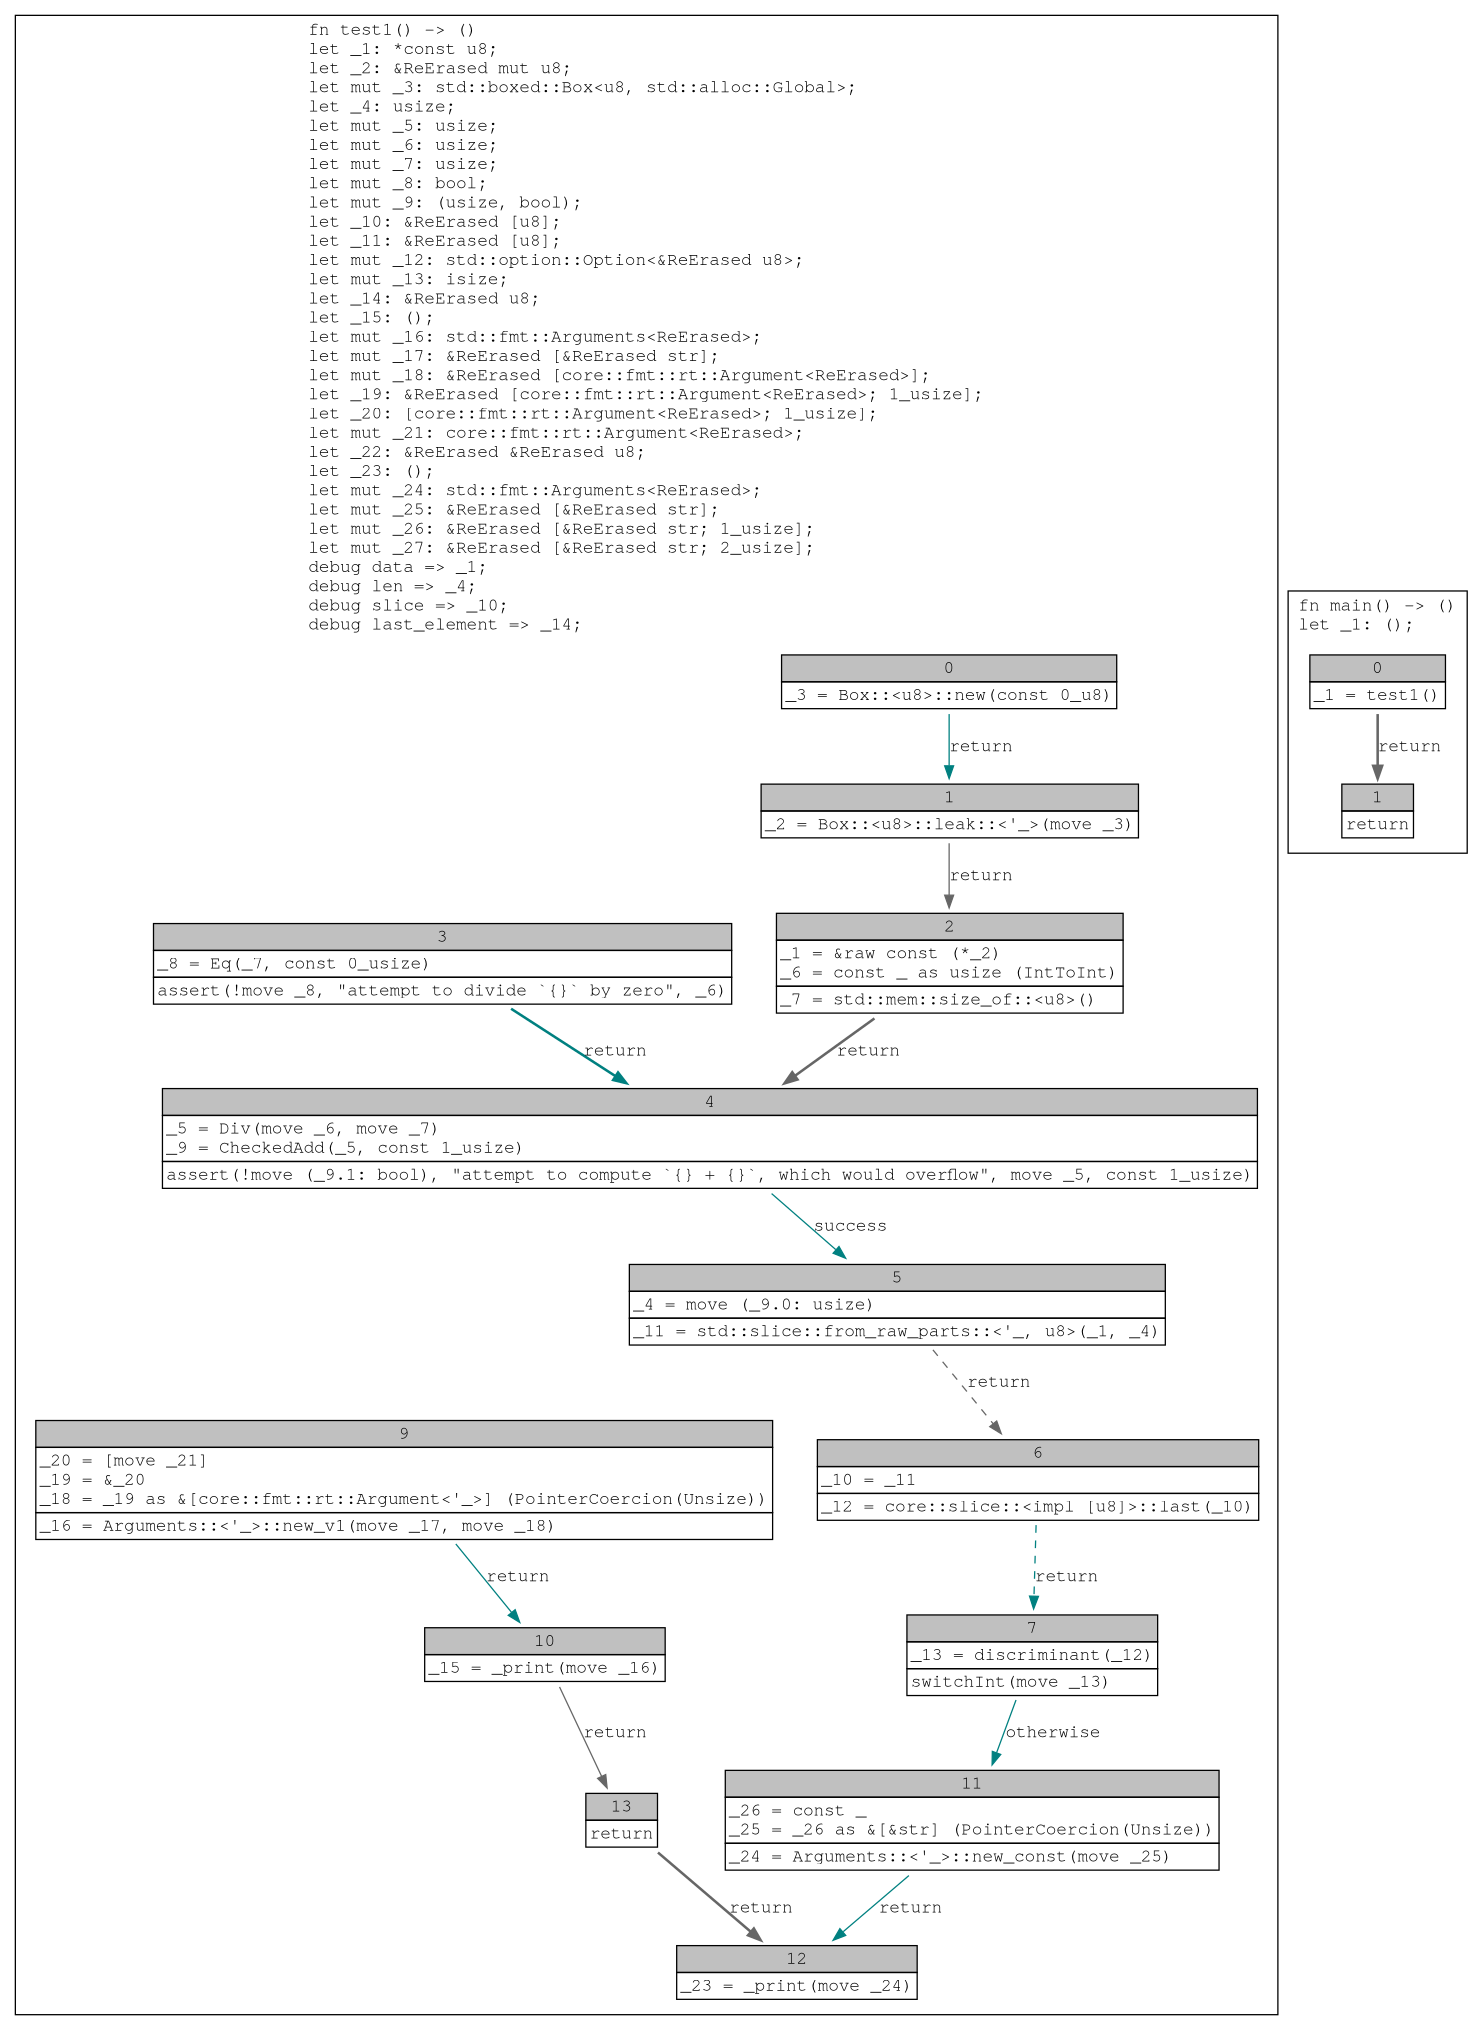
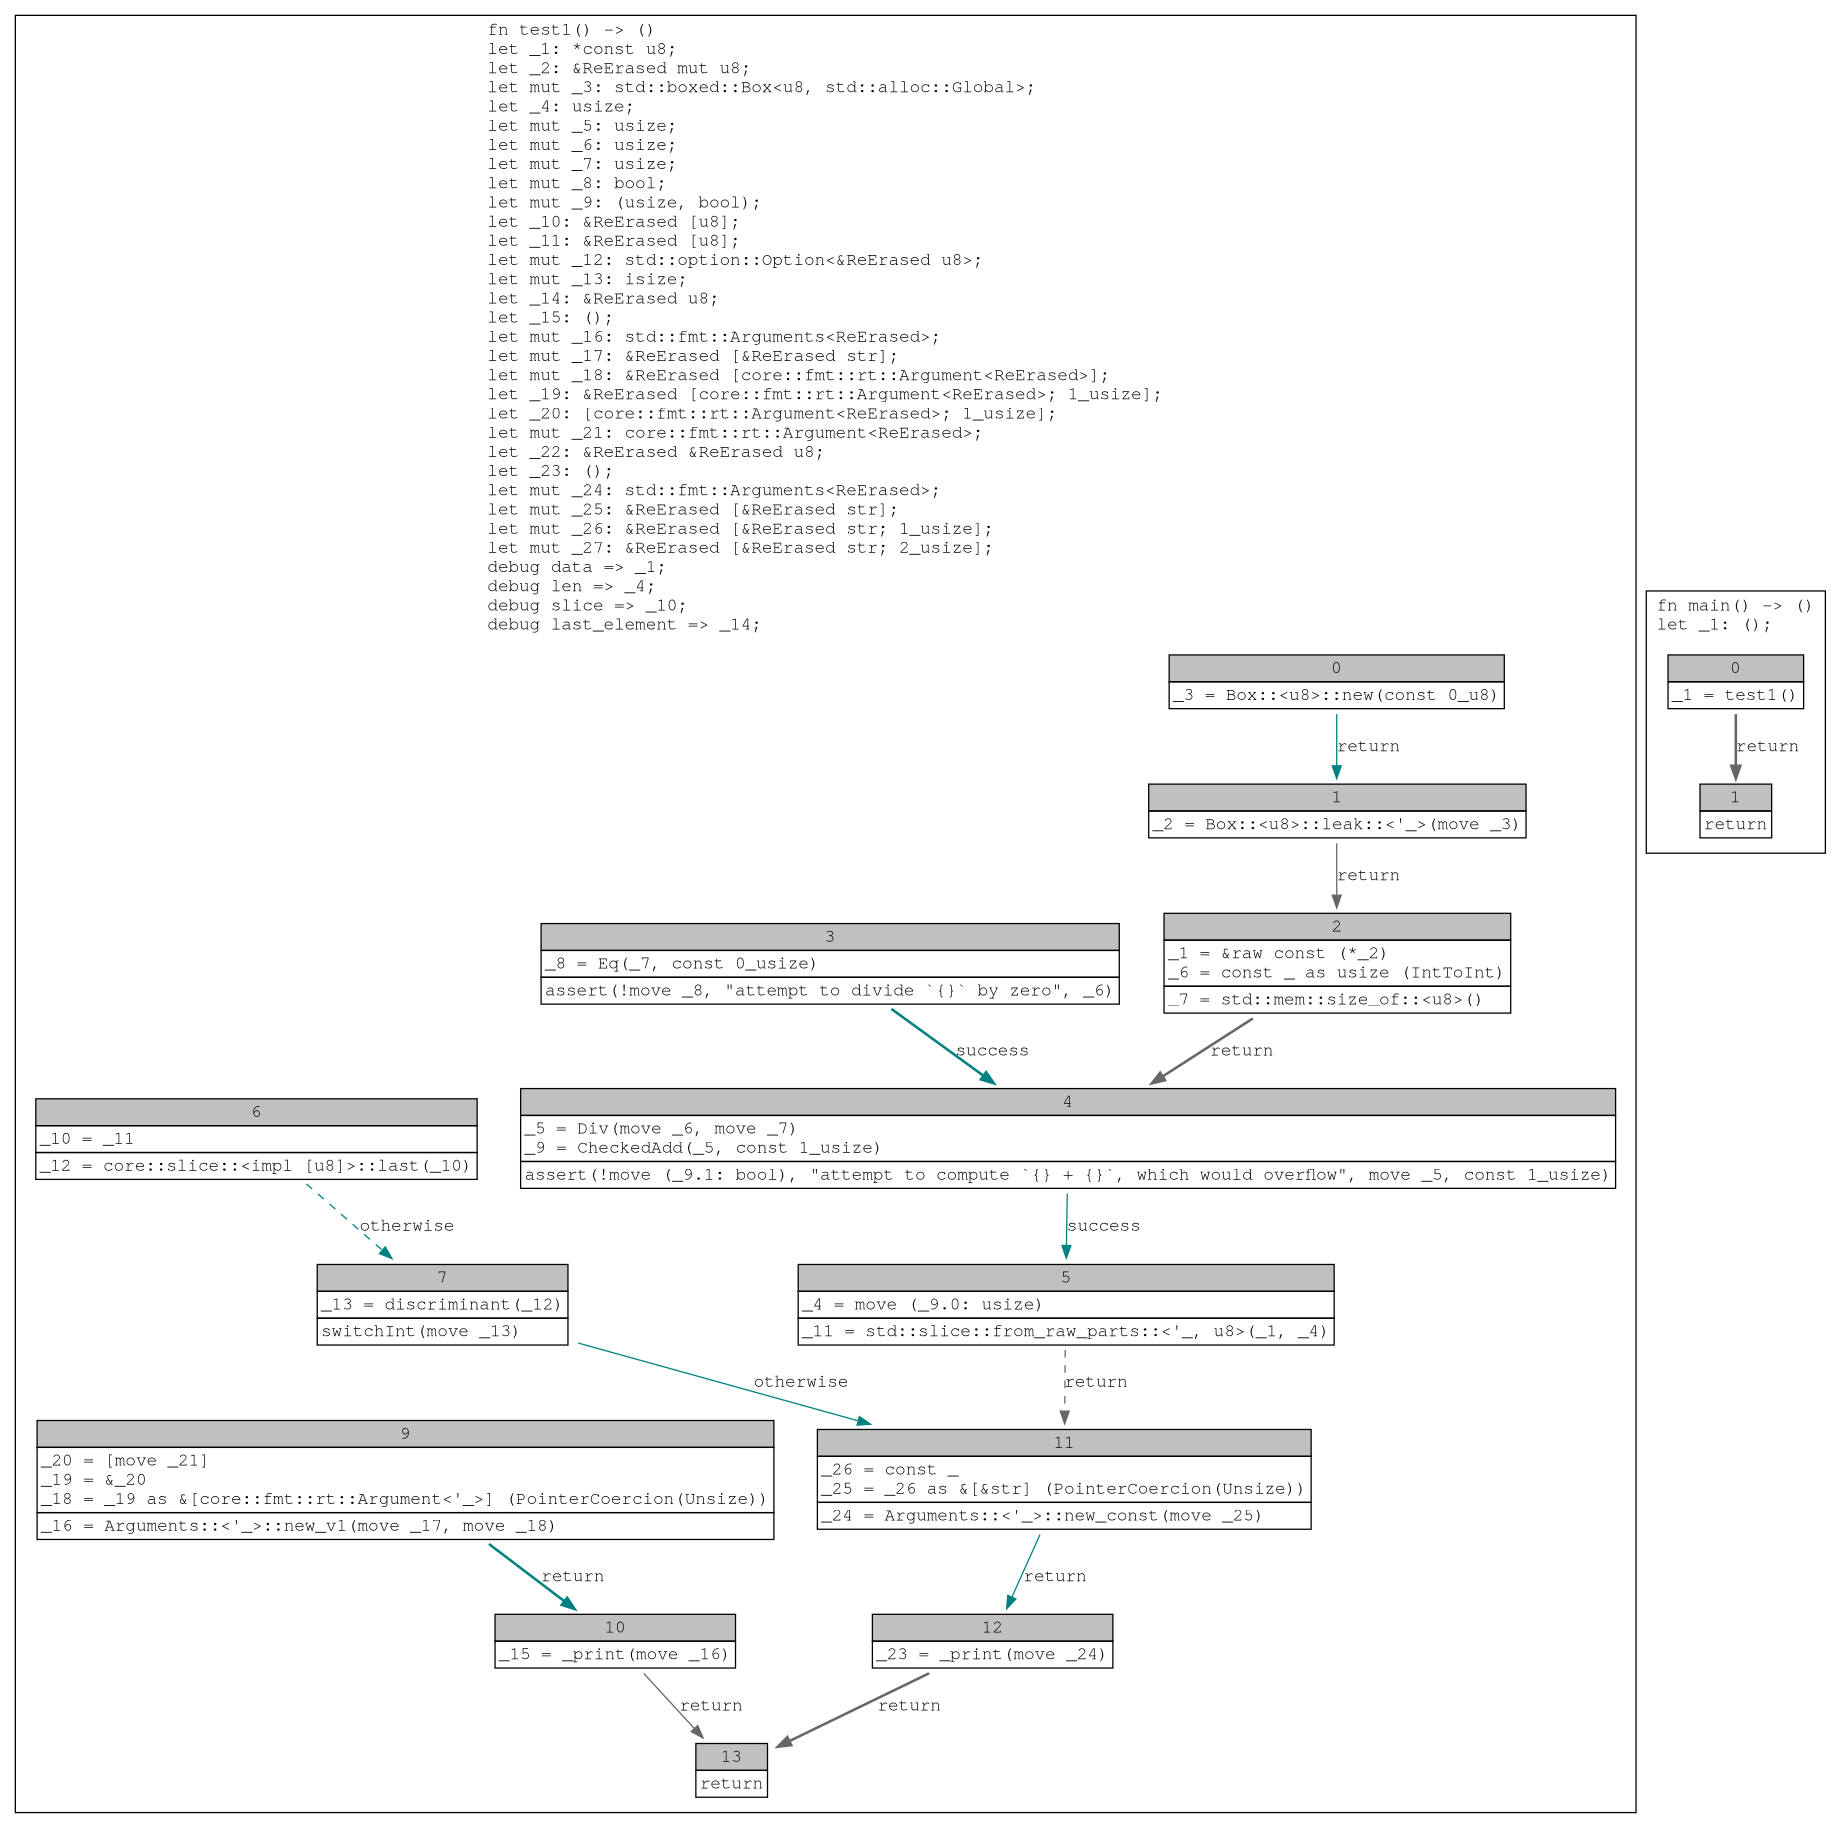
edge "3" -> "4": label "return" -> "success"
edge "5" -> "6": now "5" -> "11"
edge "6" -> "7": label "return" -> "otherwise"
edge "9" -> "10": style solid -> bold
edge "13" -> "12": reversed
